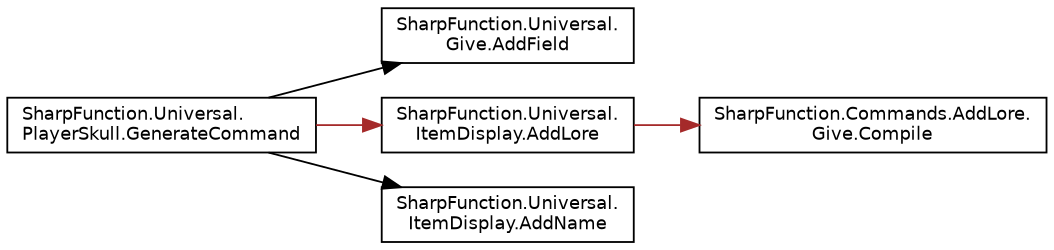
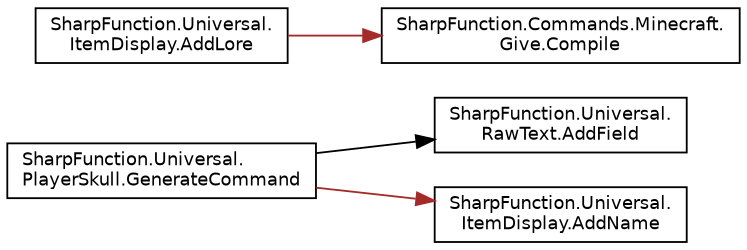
node "SharpFunction.Universal. Give.AddField": label "SharpFunction.Universal. Give.AddField" -> "SharpFunction.Universal. RawText.AddField"
edge "SharpFunction.Universal. PlayerSkull.GenerateCommand" -> "SharpFunction.Universal. ItemDisplay.AddLore": removed
node "SharpFunction.Commands.AddLore. Give.Compile": label "SharpFunction.Commands.AddLore. Give.Compile" -> "SharpFunction.Commands.Minecraft. Give.Compile"
edge "SharpFunction.Universal. PlayerSkull.GenerateCommand" -> "SharpFunction.Universal. ItemDisplay.AddName": color black -> brown
